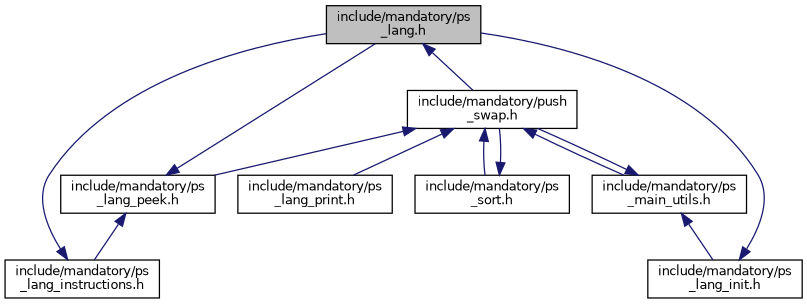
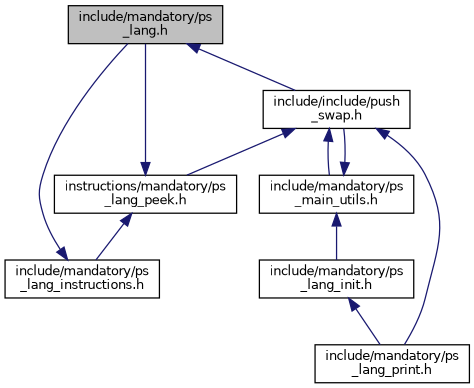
edge "include/mandatory/ps _lang.h" -> "include/mandatory/ps _lang_init.h": now "include/mandatory/ps _lang_print.h" -> "include/mandatory/ps _lang_init.h"
node "include/mandatory/push _swap.h": label "include/mandatory/push _swap.h" -> "include/include/push _swap.h"
node "include/mandatory/ps _lang_peek.h": label "include/mandatory/ps _lang_peek.h" -> "instructions/mandatory/ps _lang_peek.h"
node "include/mandatory/ps _sort.h": removed
